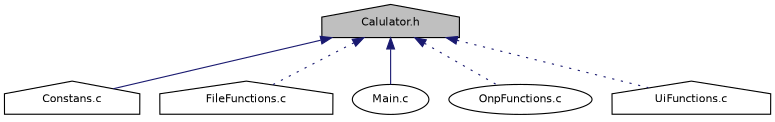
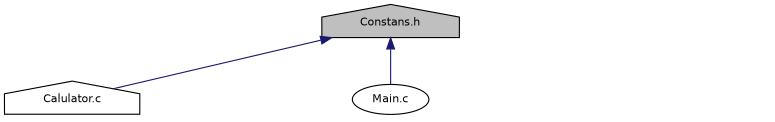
node "Calulator.h": label "Calulator.h" -> "Constans.h"
node "Constans.c": label "Constans.c" -> "Calulator.c"
node "FileFunctions.c": removed
node "OnpFunctions.c": removed
node "UiFunctions.c": removed
